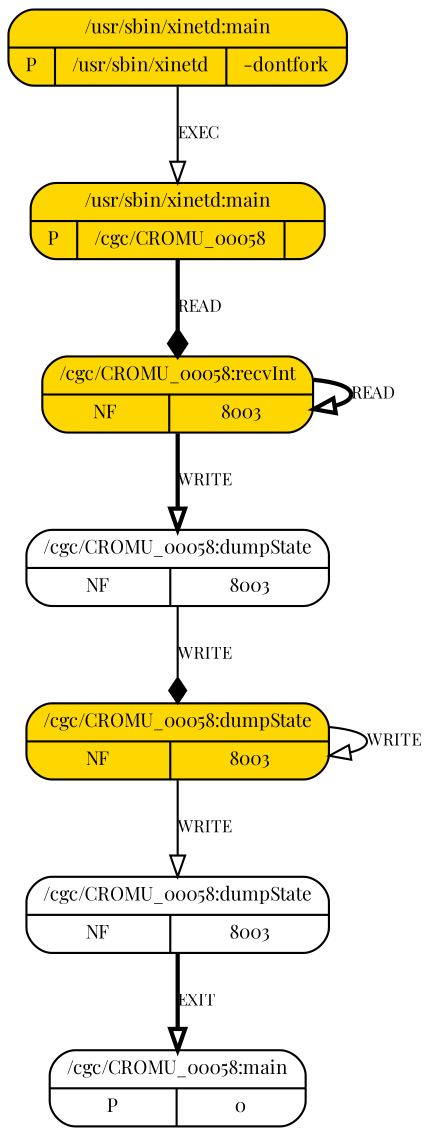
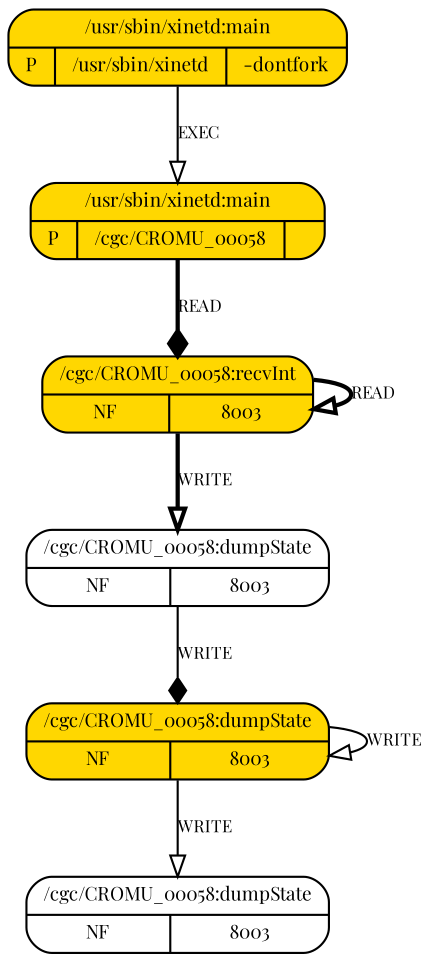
node "/cgc/CROMU_00058:main": removed
